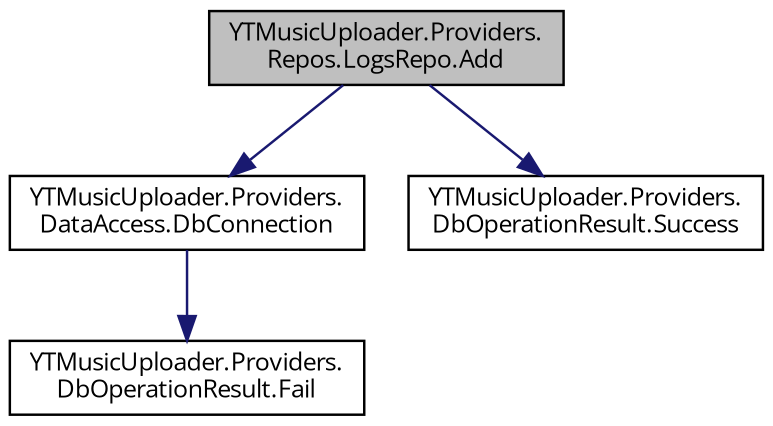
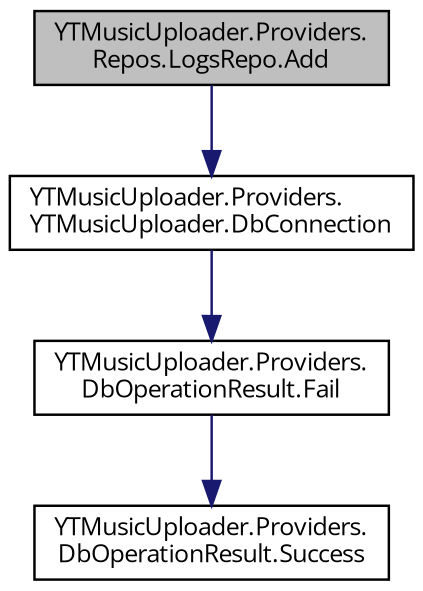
edge "YTMusicUploader.Providers. Repos.LogsRepo.Add" -> "YTMusicUploader.Providers. DbOperationResult.Success": now "YTMusicUploader.Providers. DbOperationResult.Fail" -> "YTMusicUploader.Providers. DbOperationResult.Success"
node "YTMusicUploader.Providers. DataAccess.DbConnection": label "YTMusicUploader.Providers. DataAccess.DbConnection" -> "YTMusicUploader.Providers. YTMusicUploader.DbConnection"
